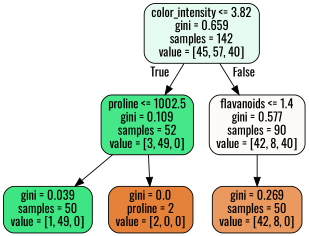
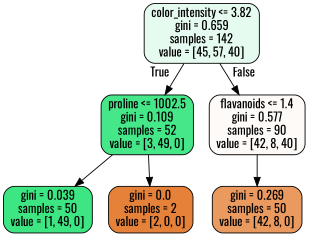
node "gini = 0.0 proline = 2 value = [2, 0, 0]": label "gini = 0.0 proline = 2 value = [2, 0, 0]" -> "gini = 0.0 samples = 2 value = [2, 0, 0]"
